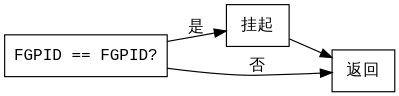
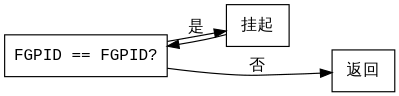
edge "挂起" -> "返回": now "挂起" -> "FGPID == FGPID?"
